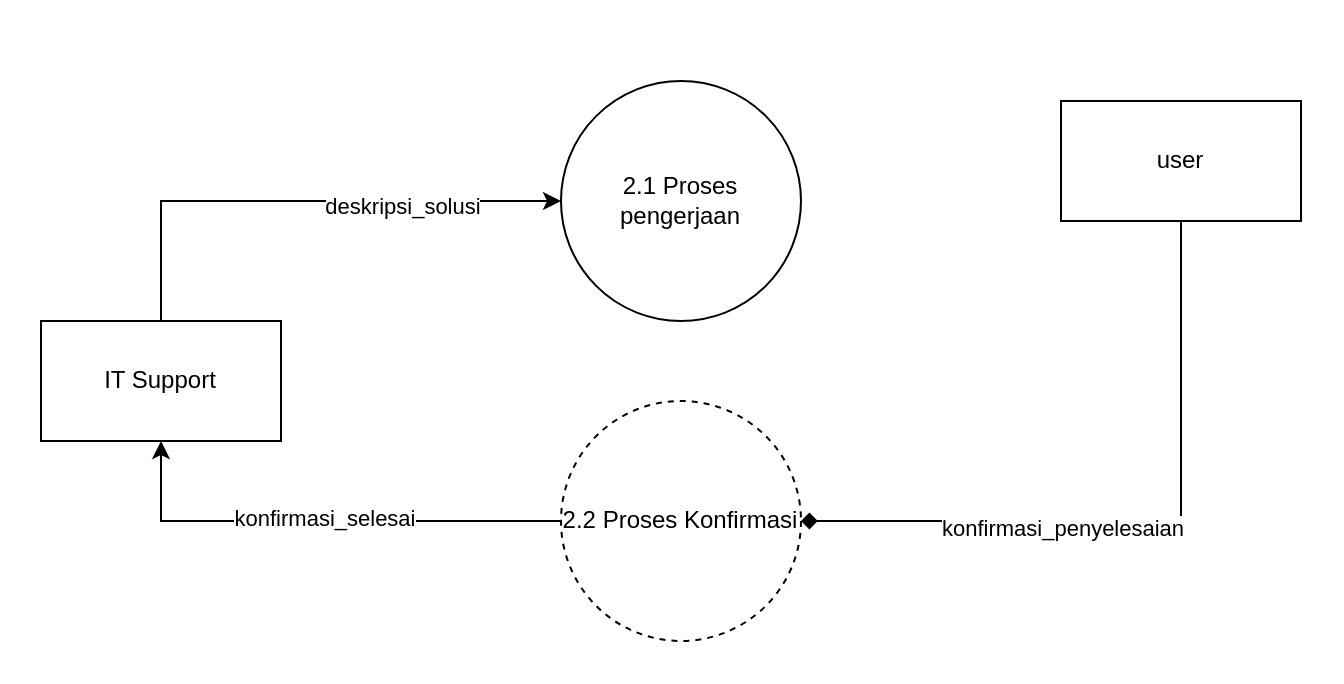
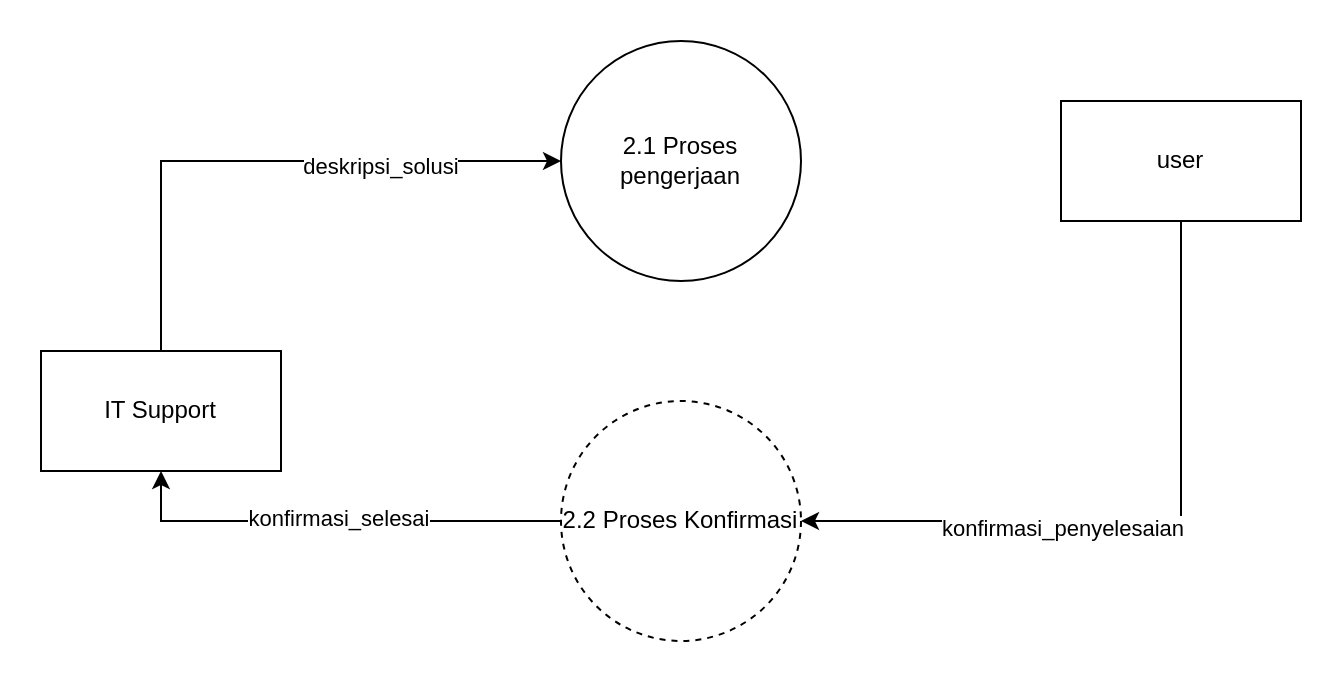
node "2.1 Proses pengerjaan": moved (681, 201) -> (681, 161)
node "IT Support": moved (161, 381) -> (161, 411)
edge "user" -> "2.2 Proses Konfirmasi": arrowhead diamond -> classic
